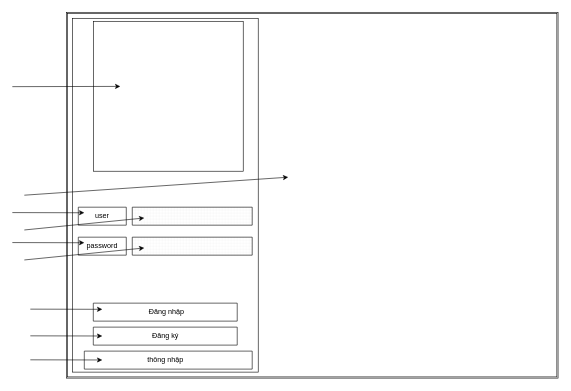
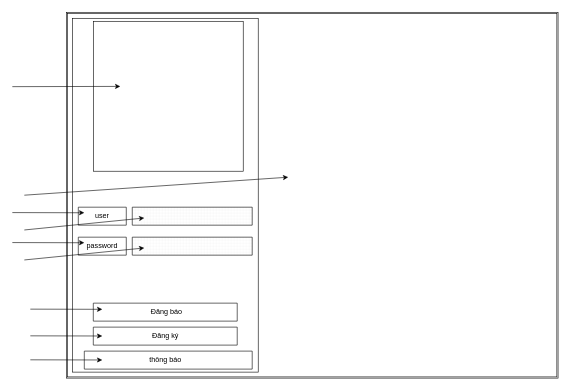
node "Đăng nhập": label "Đăng nhập" -> "Đăng báo"
node "thông nhập": label "thông nhập" -> "thông báo"
